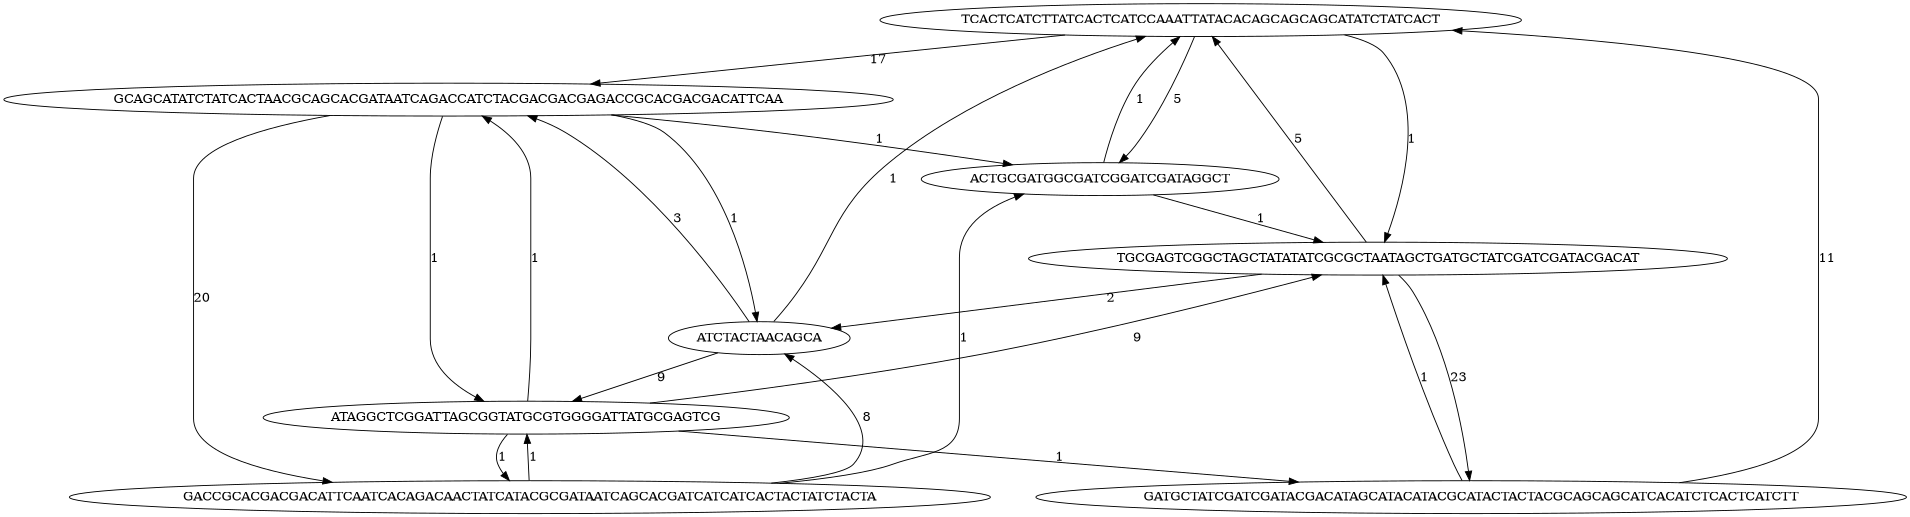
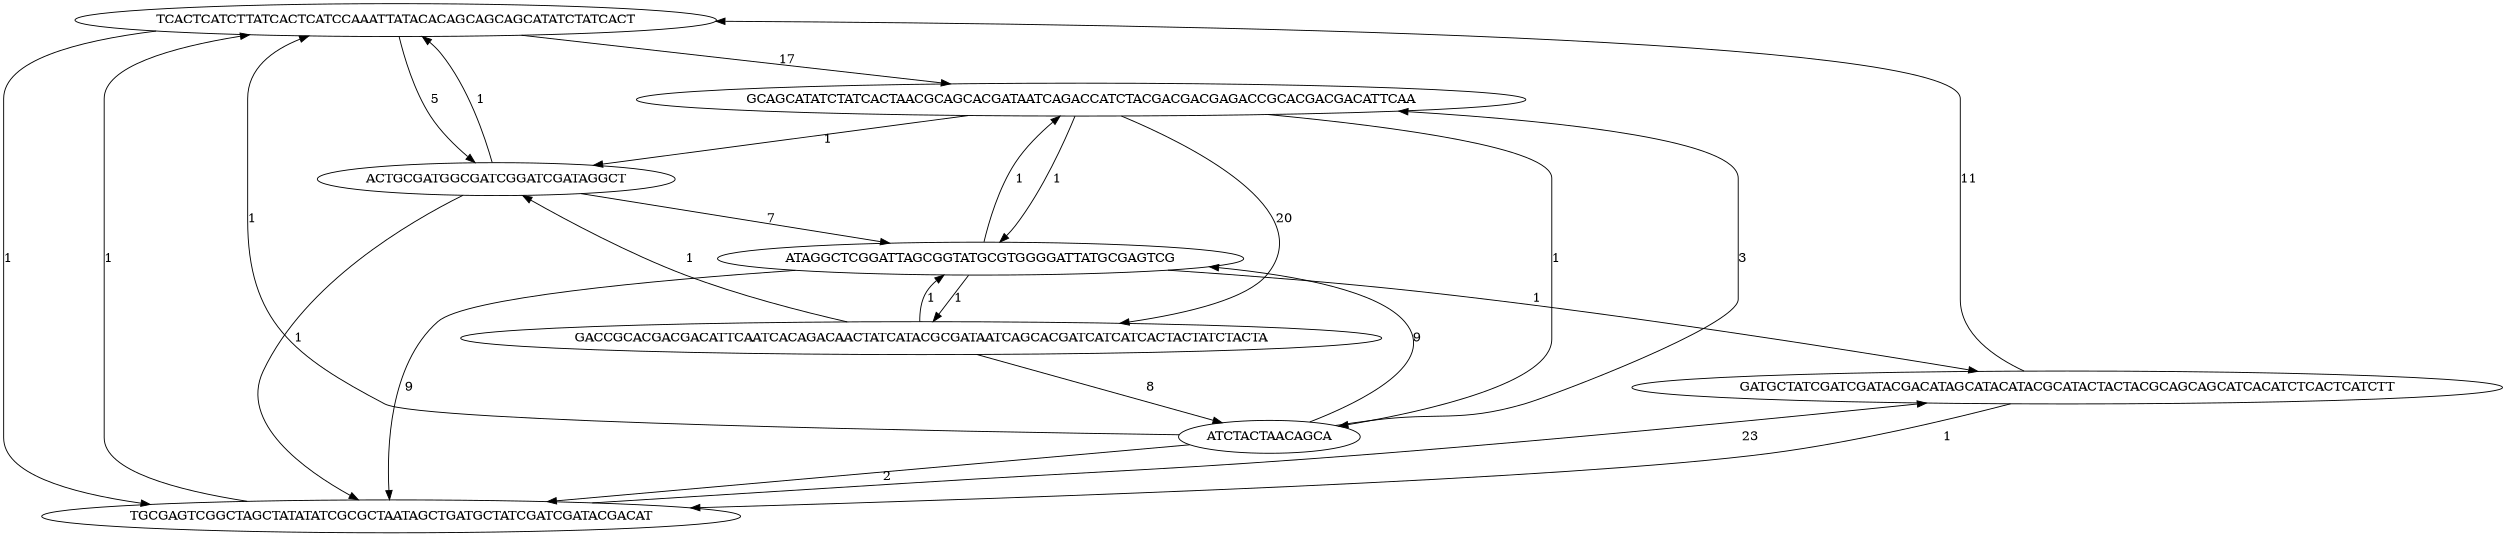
edge "TGCGAGTCGGCTAGCTATATATCGCGCTAATAGCTGATGCTATCGATCGATACGACAT" -> "TCACTCATCTTATCACTCATCCAAATTATACACAGCAGCAGCATATCTATCACT": label "5" -> "1"
edge "ACTGCGATGGCGATCGGATCGATAGGCT" -> "ATAGGCTCGGATTAGCGGTATGCGTGGGGATTATGCGAGTCG": added, label "7"
edge "TGCGAGTCGGCTAGCTATATATCGCGCTAATAGCTGATGCTATCGATCGATACGACAT" -> "ATCTACTAACAGCA": reversed
